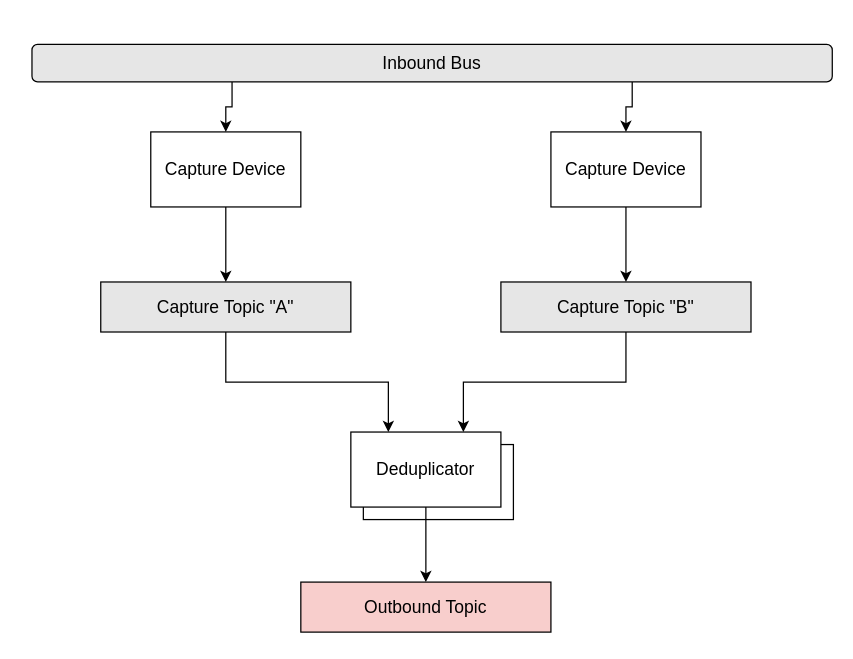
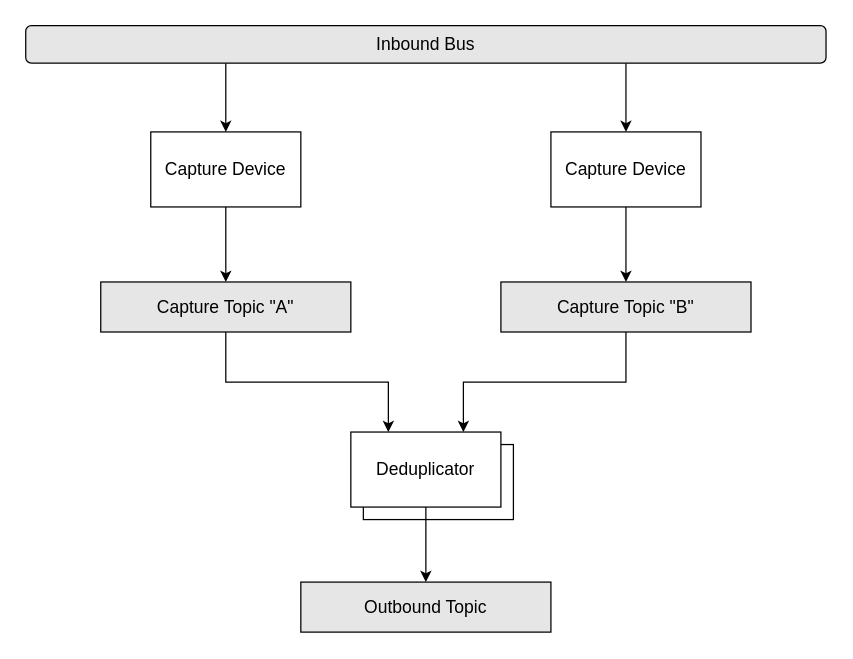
node "Inbound Bus": moved (432, 63) -> (426, 44)
node "Outbound Topic": fillcolor #f8cecc -> #e6e6e6
